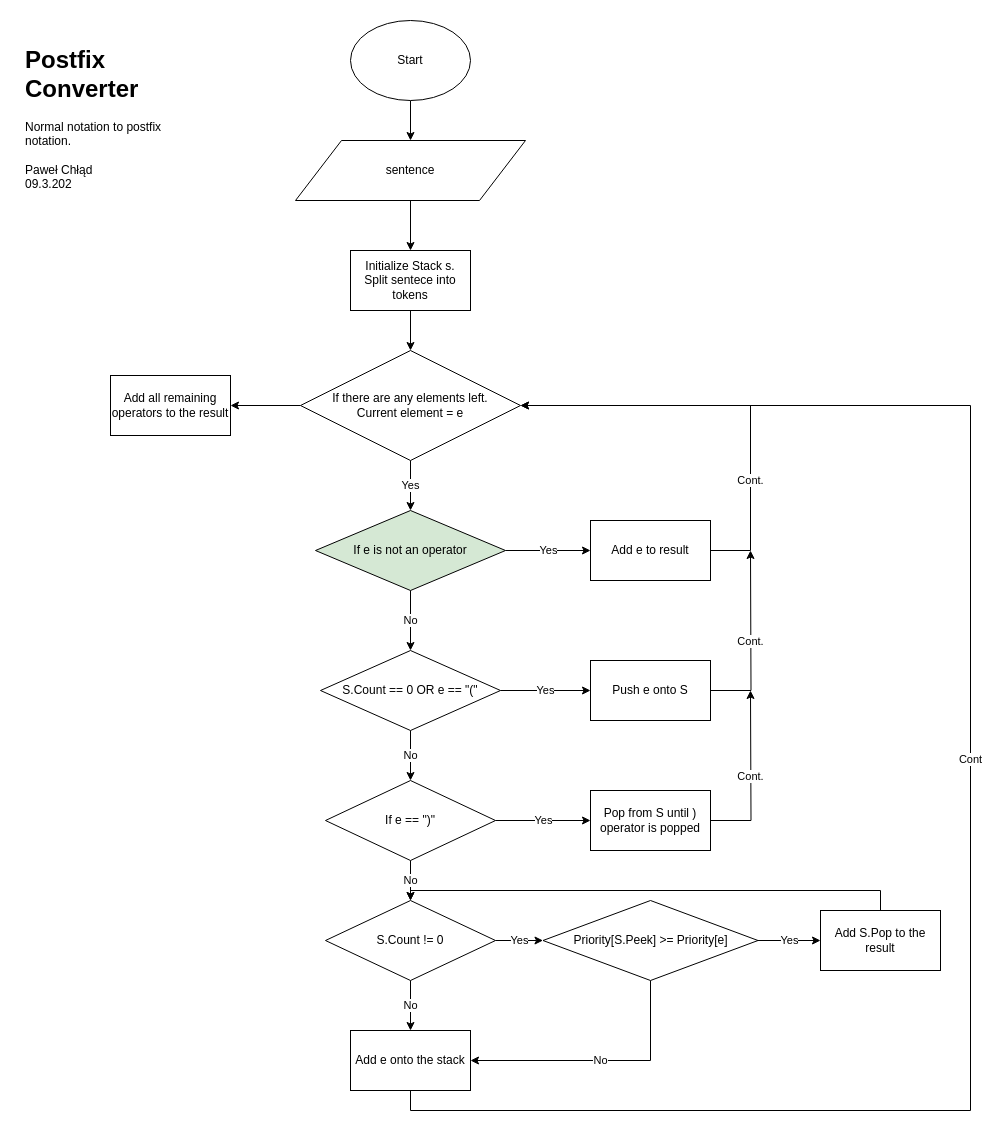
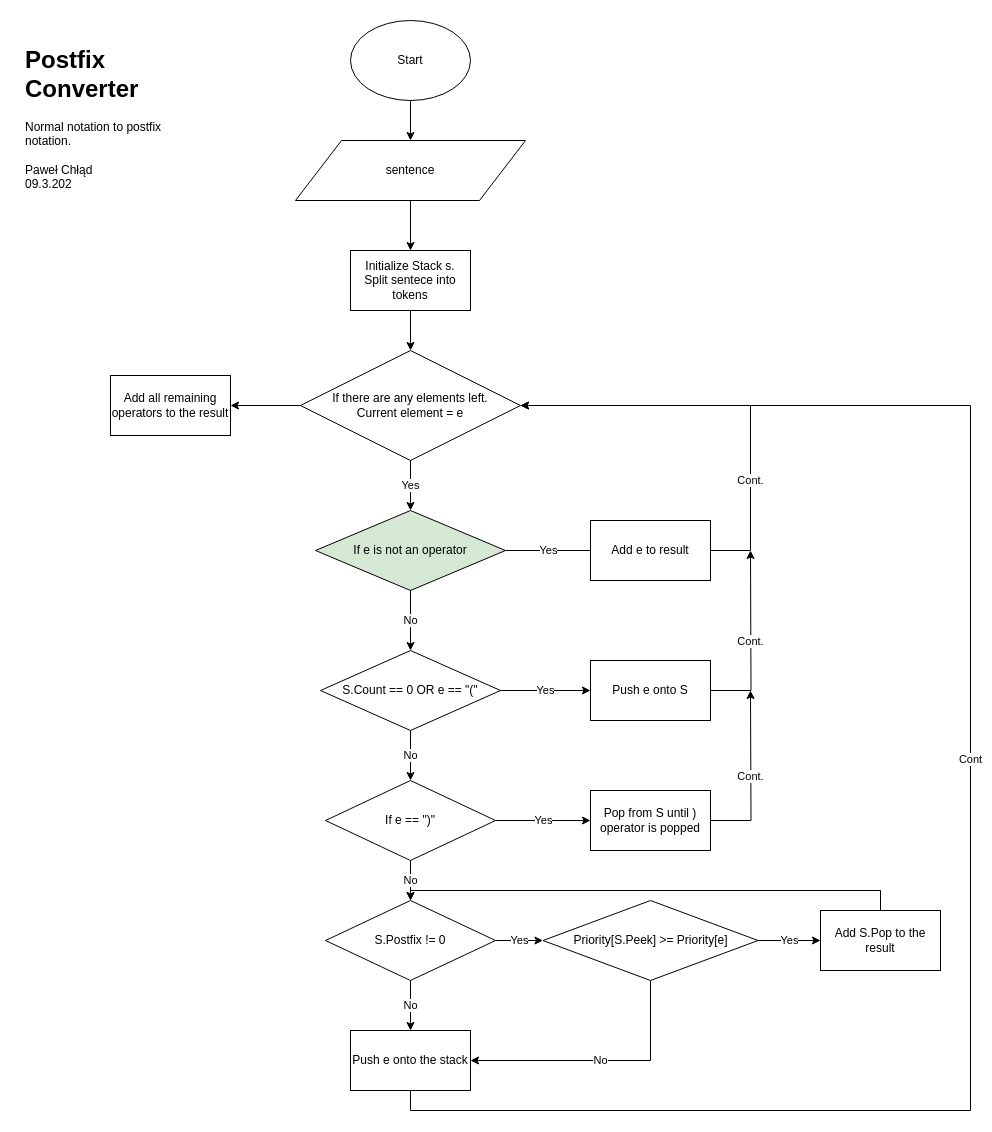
edge "If e is not an operator" -> "Add e to result": arrowhead classic -> none
node "S.Count != 0": label "S.Count != 0" -> "S.Postfix != 0"
node "Add e onto the stack": label "Add e onto the stack" -> "Push e onto the stack"
